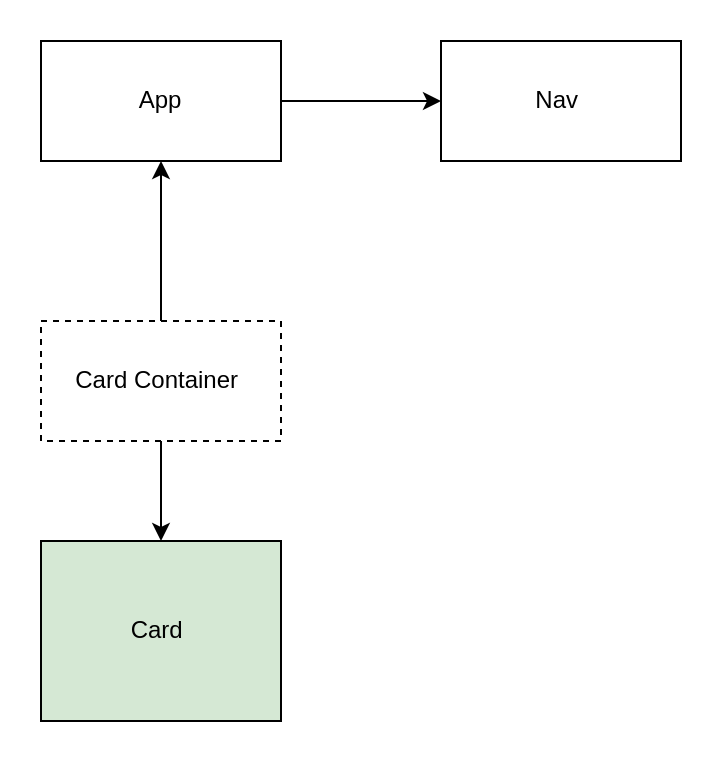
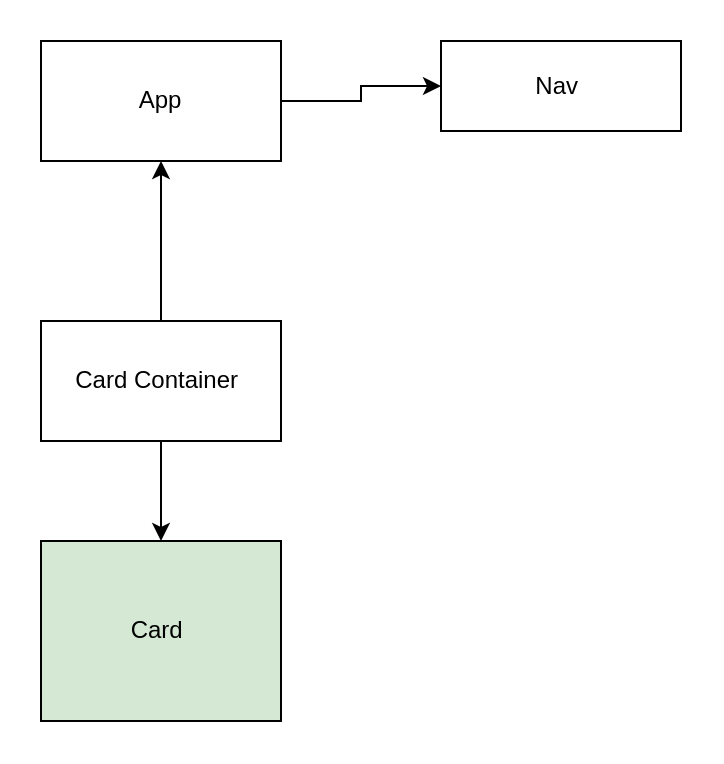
node "Nav": size 240x120 -> 240x90
node "Card Container": style dashed -> solid
